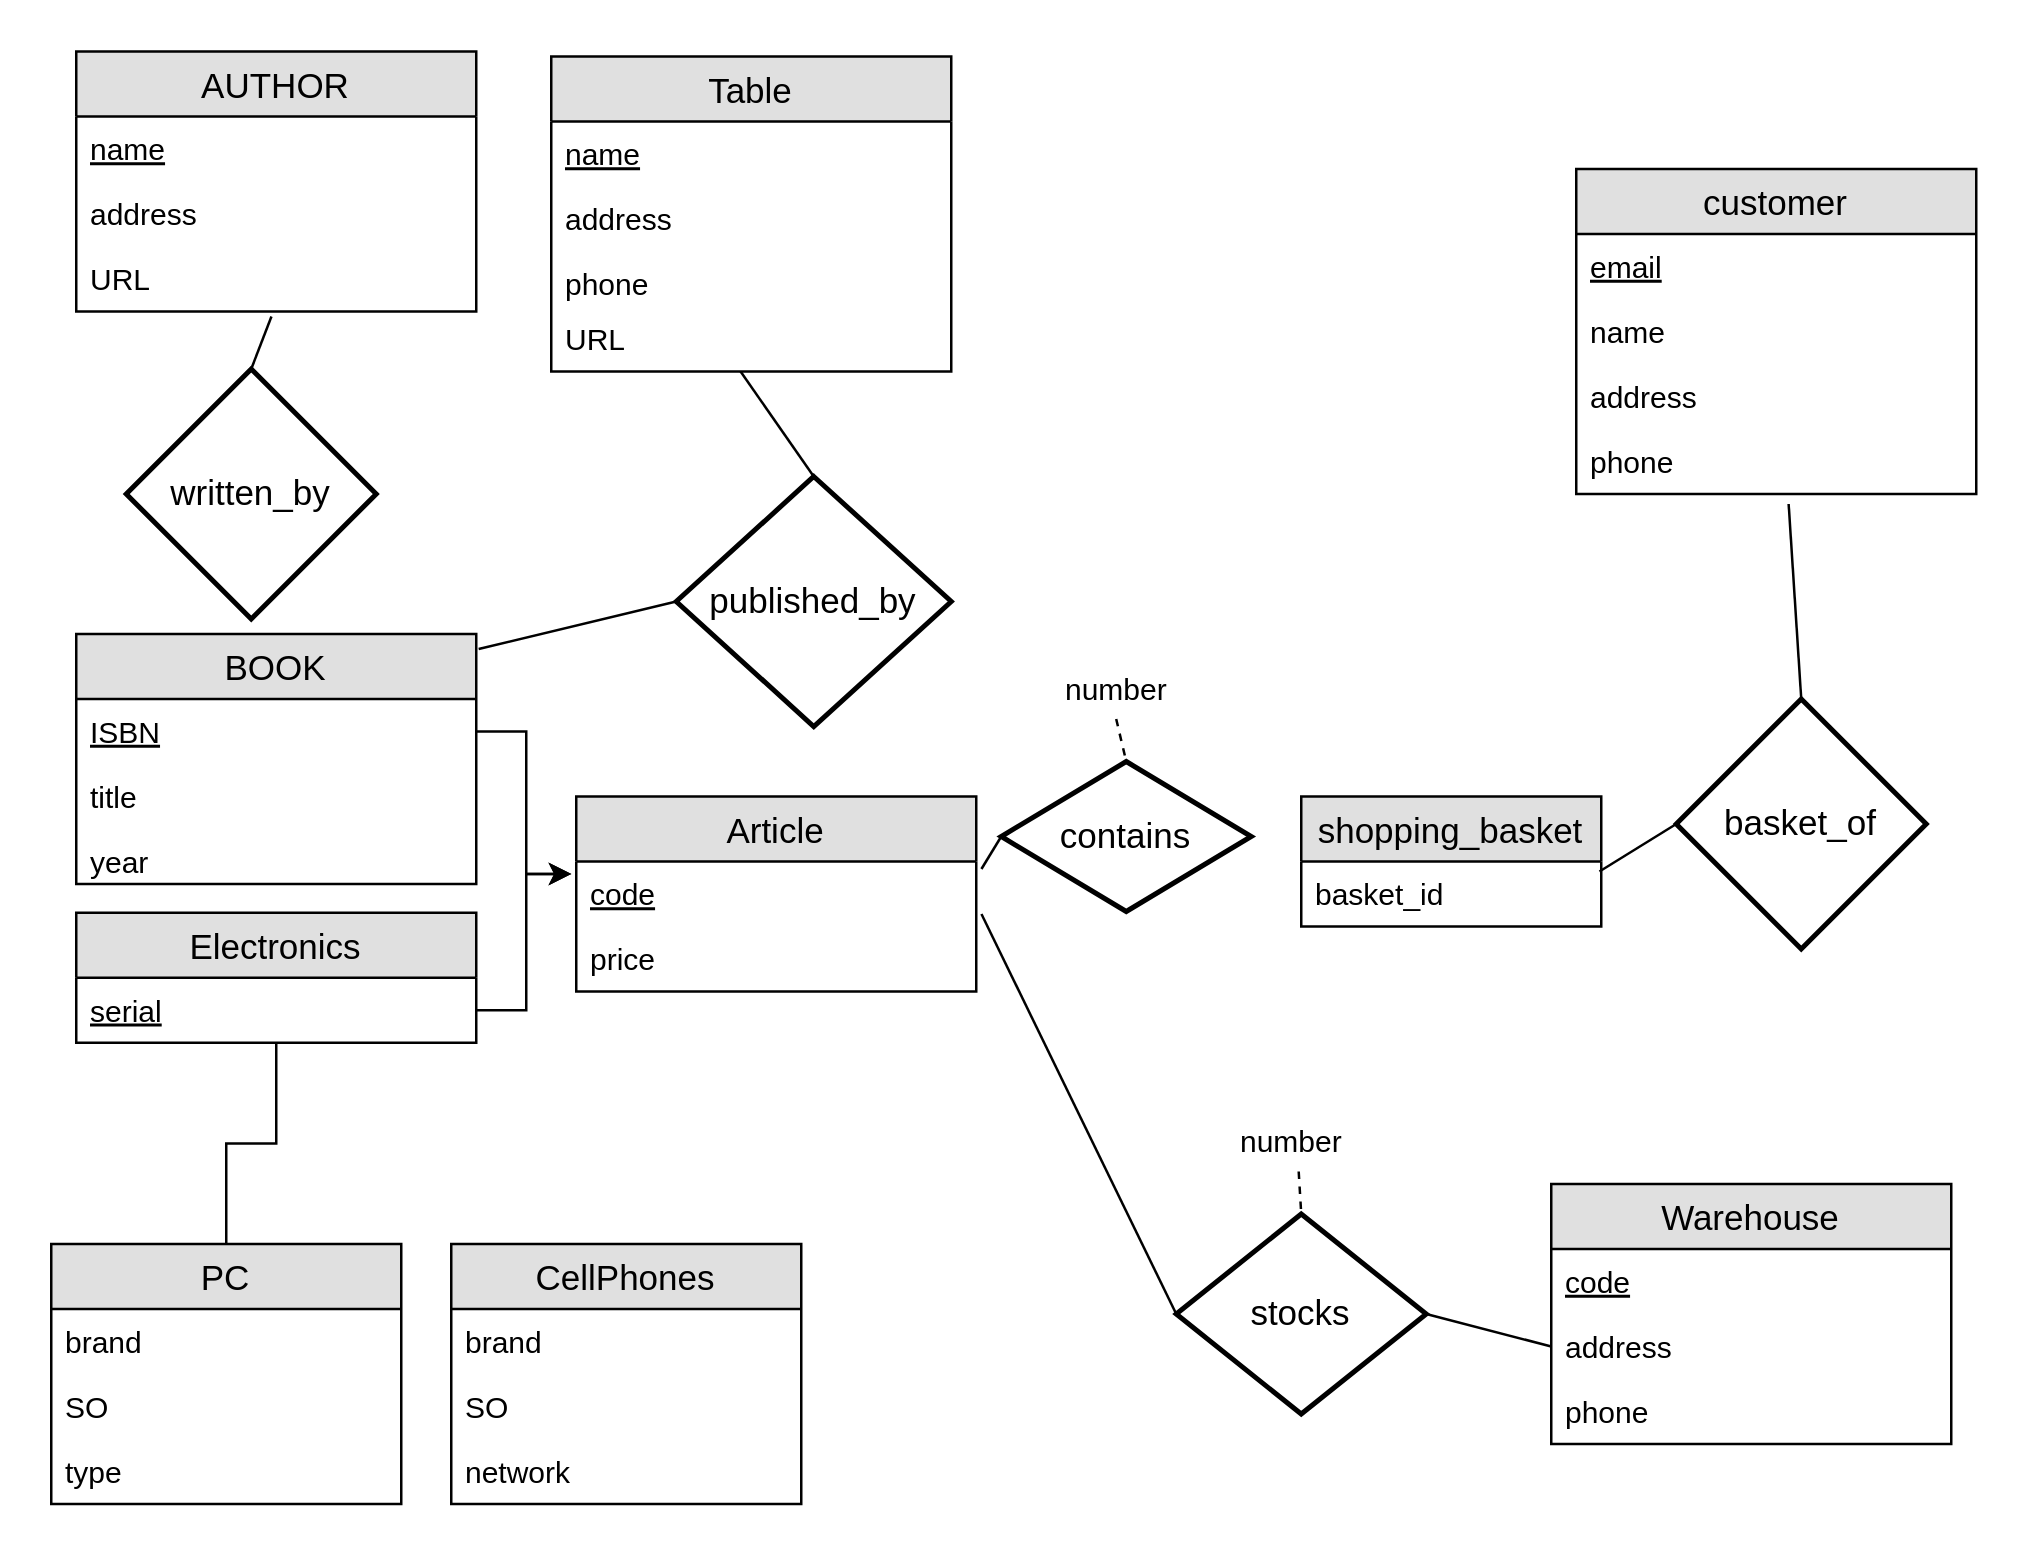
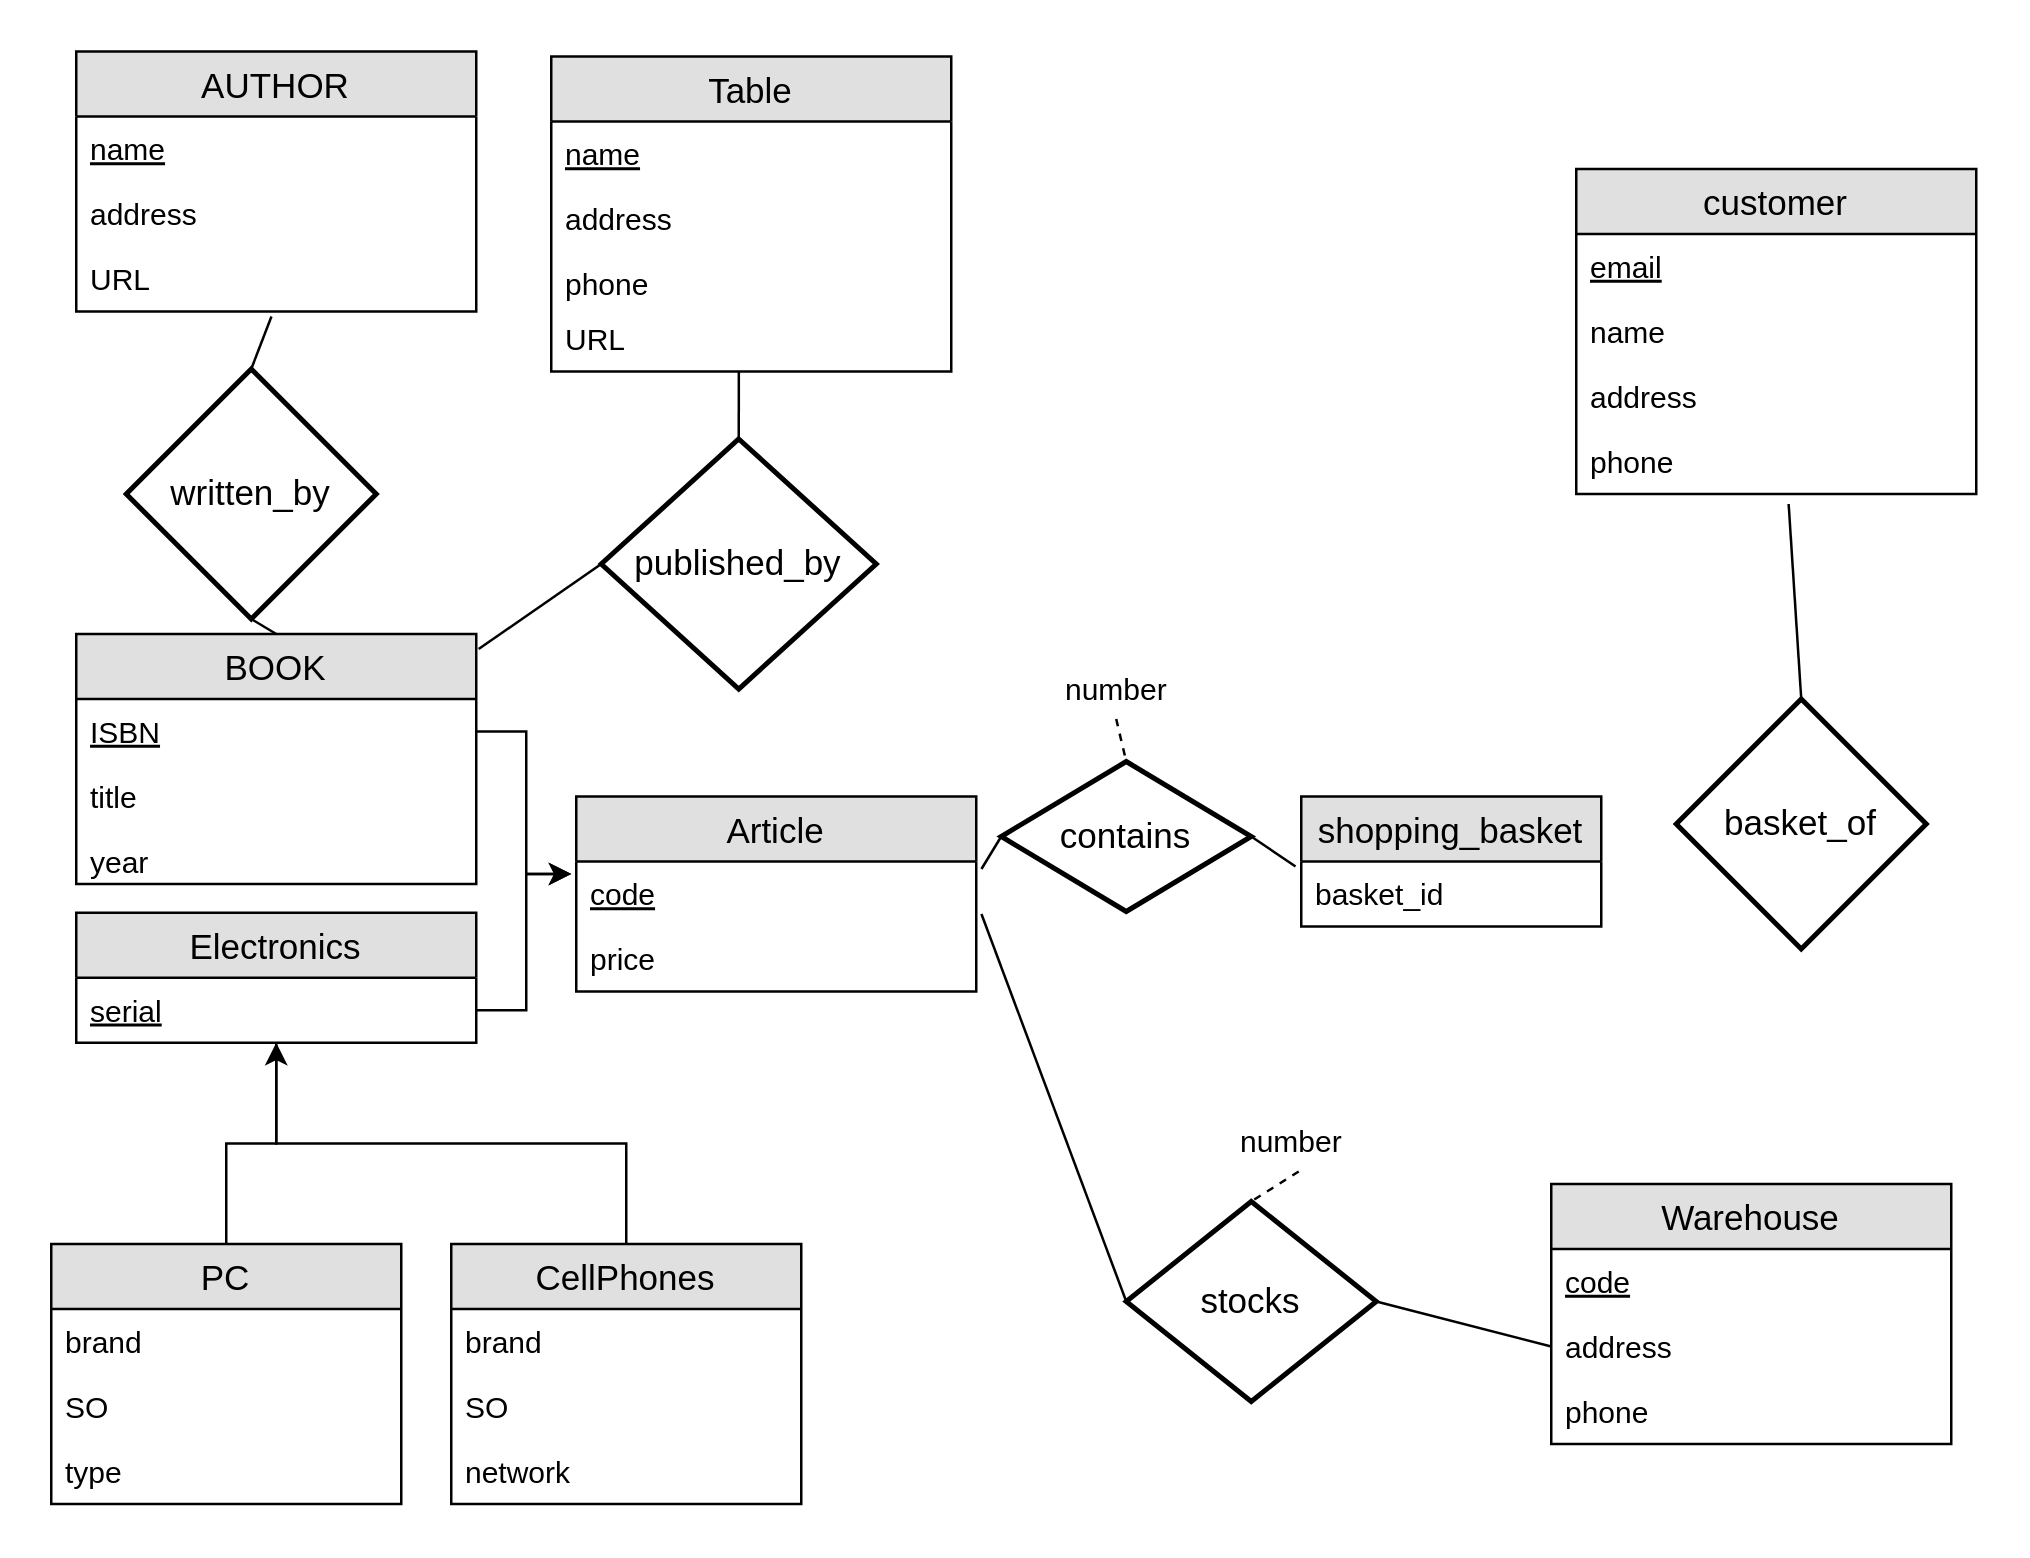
node "published_by": moved (814, 601) -> (739, 564)
edge "written_by" -- "BOOK": added
edge "basket_of" -- "basket_id": removed
edge "contains" -- "basket_id": added
edge "CellPhones" -> "Electronics": added
node "stocks": moved (1301, 1314) -> (1251, 1301)
